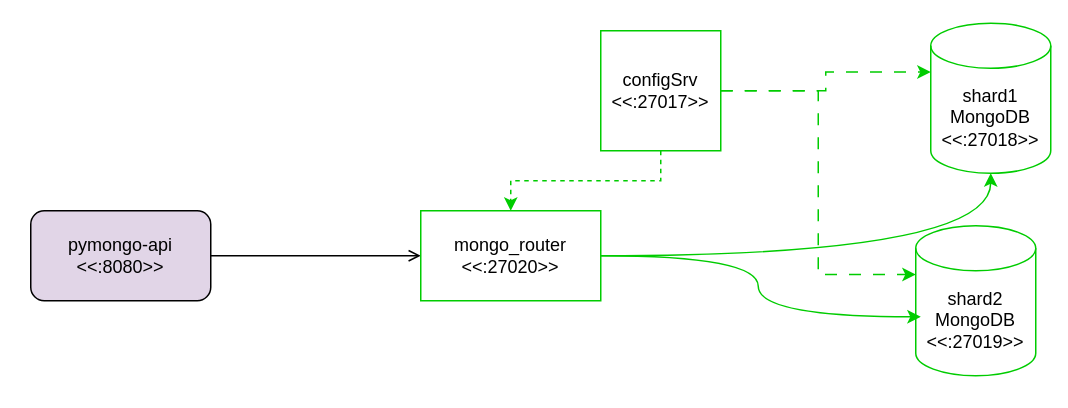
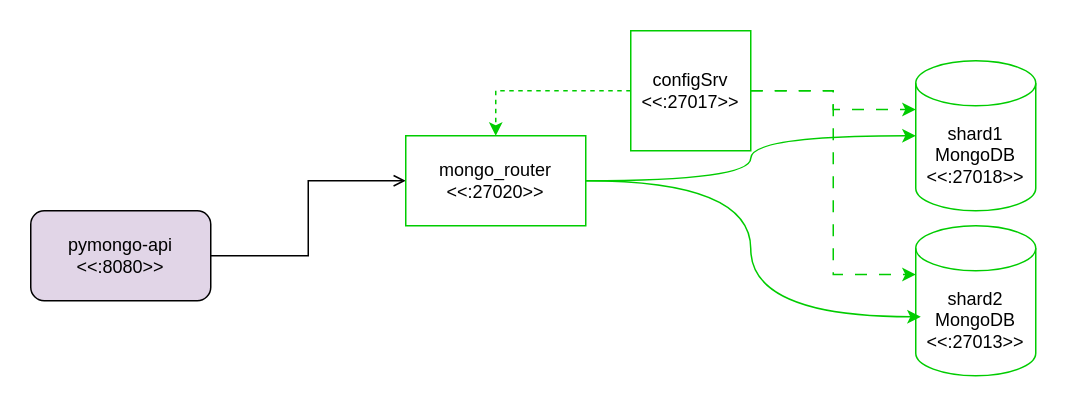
node "configSrv <<:27017>>": moved (661, 91) -> (691, 91)
node "shard1 MongoDB <<:27018>>": moved (991, 98) -> (976, 136)
node "mongo_router <<:27020>>": moved (511, 256) -> (496, 181)
node "shard2 MongoDB <<:27019>>": label "shard2 MongoDB <<:27019>>" -> "shard2 MongoDB <<:27013>>"
